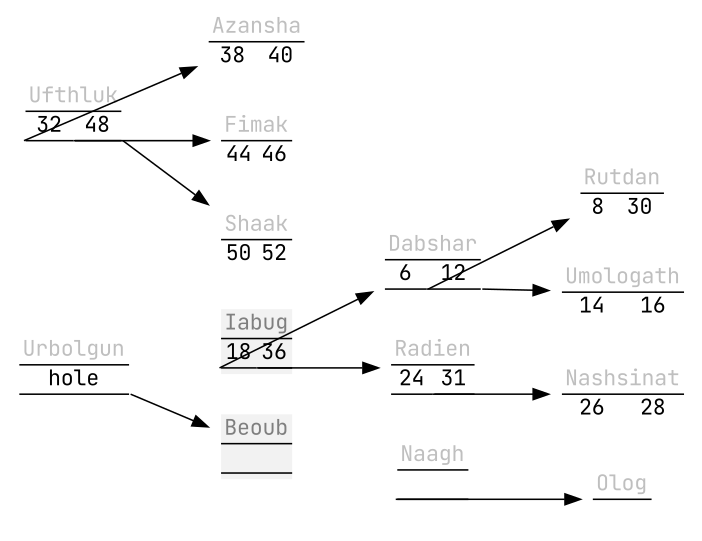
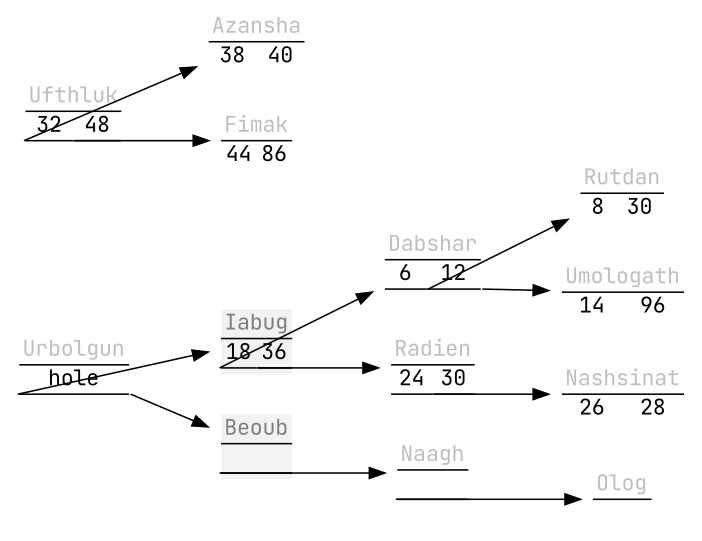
node "Fimak": text "46" -> "86"
node "Shaak": removed
node "Umologath": text "16" -> "96"
edge "Urbolgun" -> "Iabug": added
node "Radien": text "31" -> "30"
edge "Beoub" -> "Naagh": added
